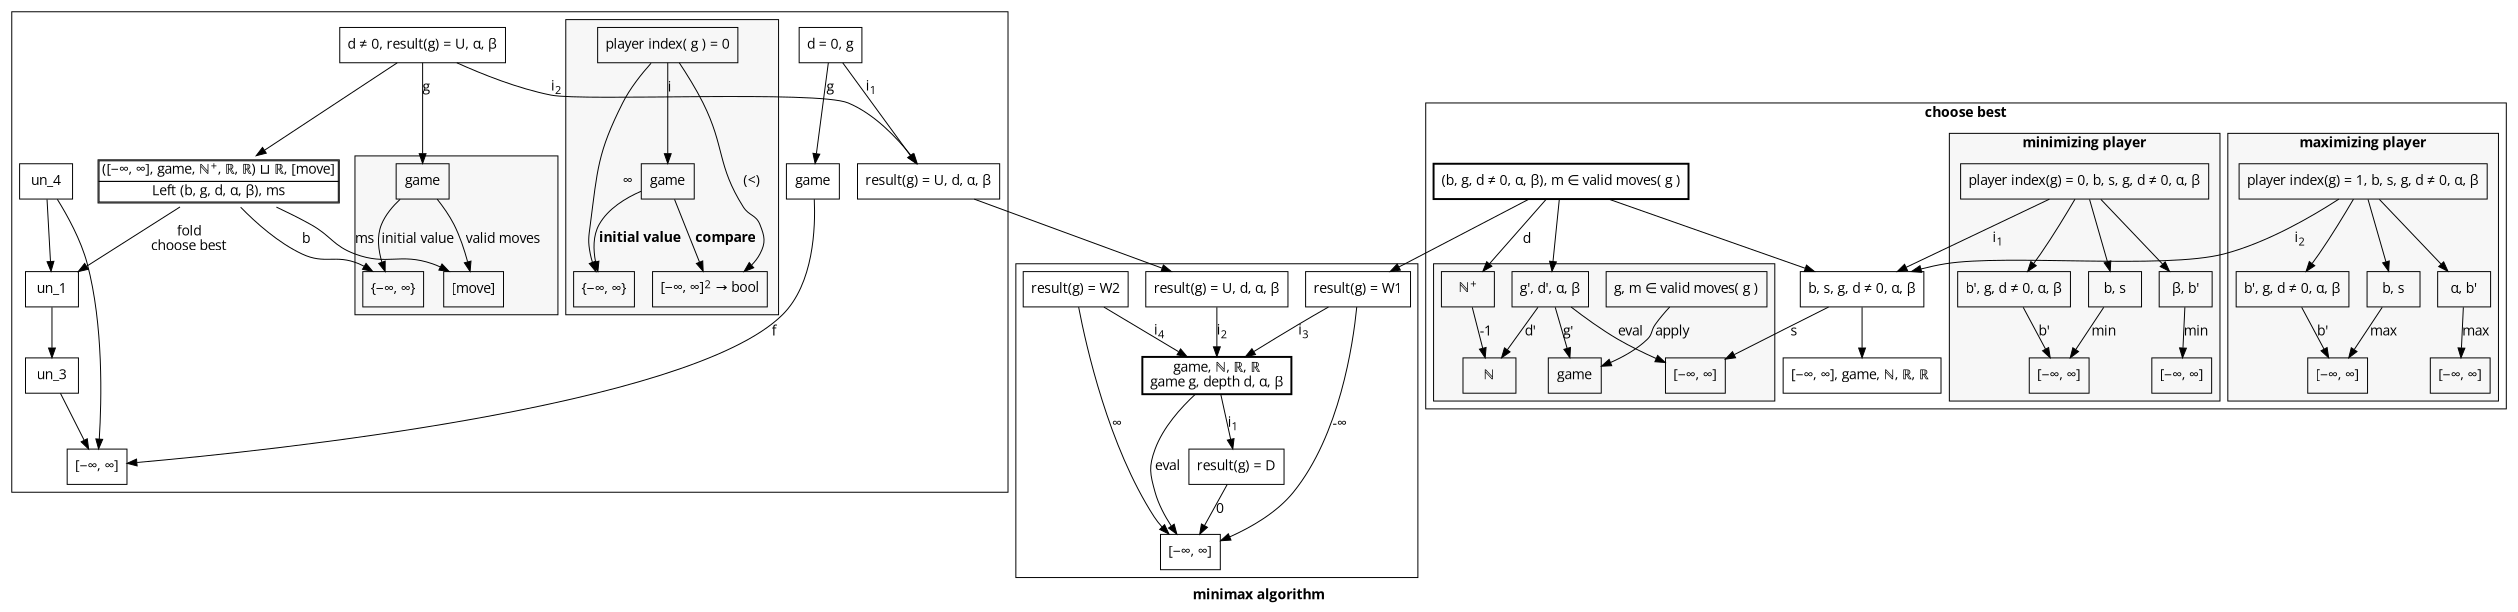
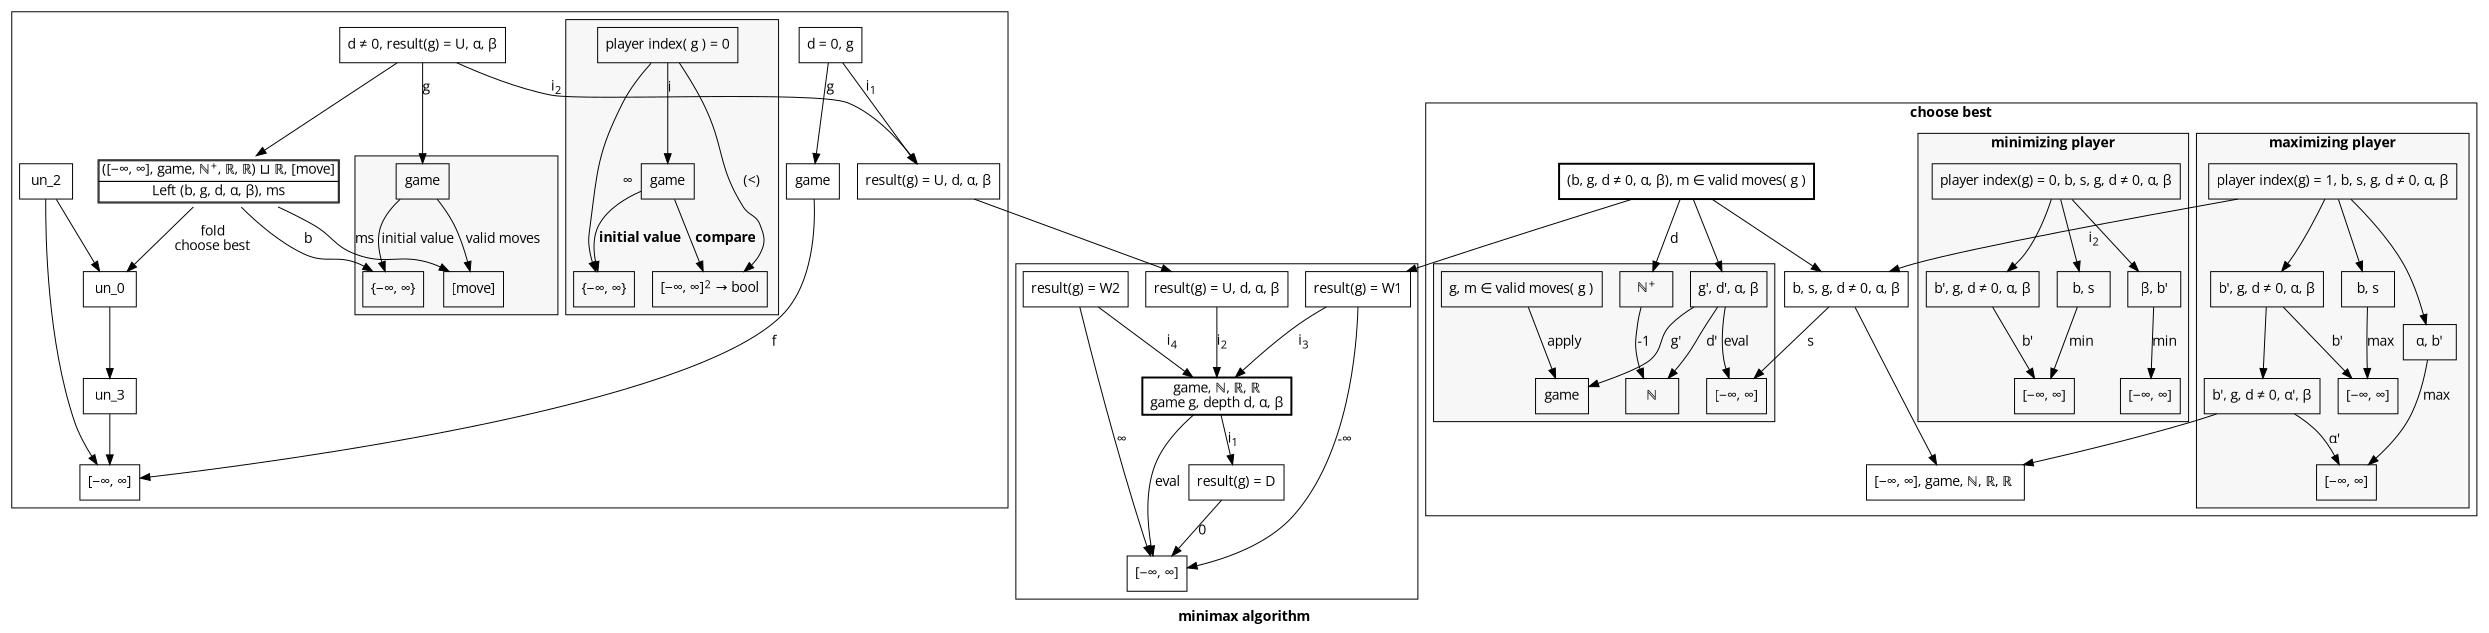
node "un_4": label "un_4" -> "un_2"
edge "player index(g) = 0, b, s, g, d ≠ 0, α, β" -> "b, s, g, d ≠ 0, α, β": removed, label "i 1"
node "un_1": label "un_1" -> "un_0"
node "b', g, d ≠ 0, α', β": added
